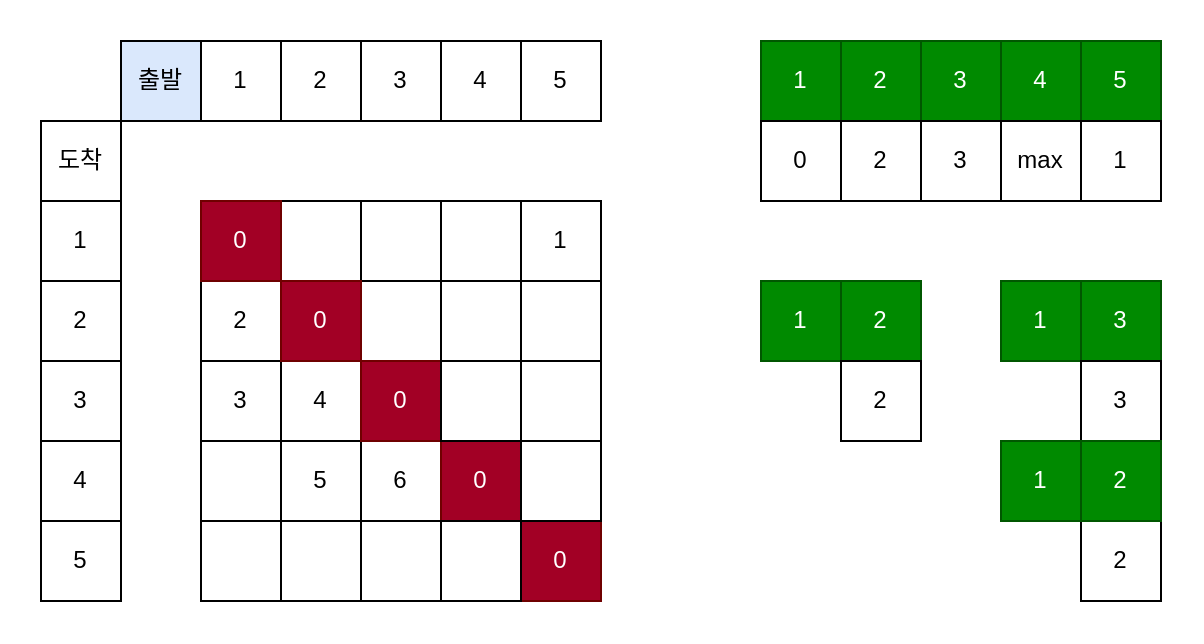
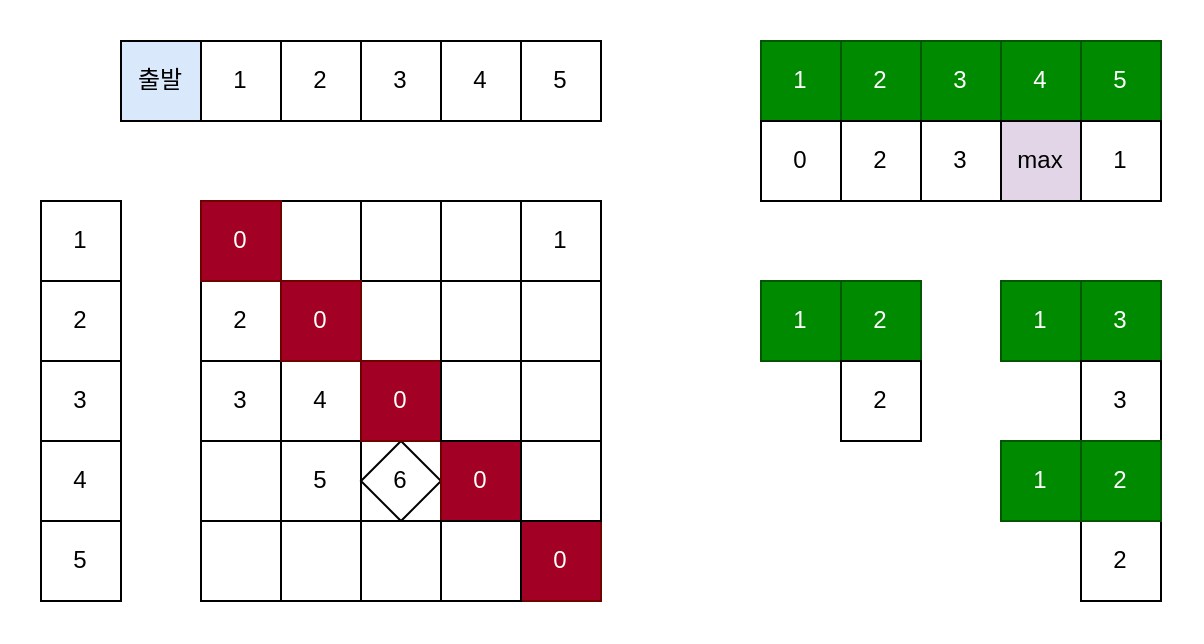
node "도착": removed
node "max": fillcolor #ffffff -> #e1d5e7
node "6": shape rectangle -> diamond
